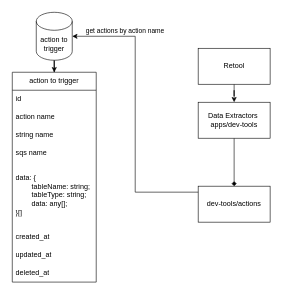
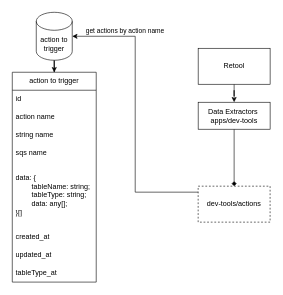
node "Data Extractors apps/dev-tools": size 72x36 -> 72x27
node "dev-tools/actions": style solid -> dashed
node "deleted_at": label "deleted_at" -> "tableType_at"
